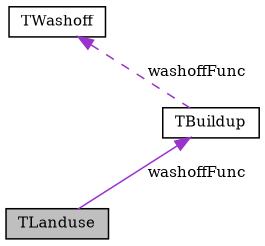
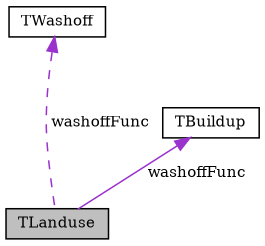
edge "TBuildup" -> "TWashoff": now "TLanduse" -> "TWashoff"
